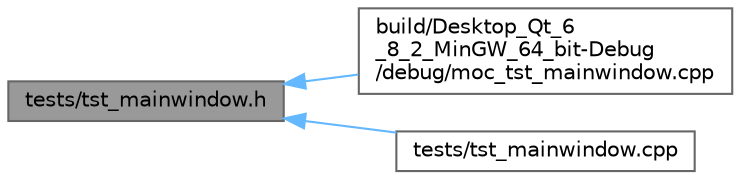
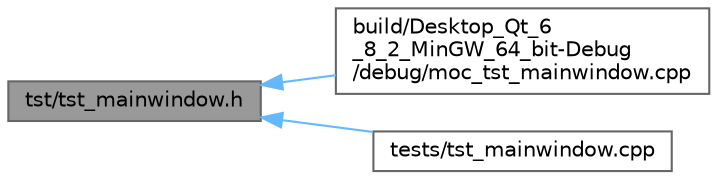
node "tests/tst_mainwindow.h": label "tests/tst_mainwindow.h" -> "tst/tst_mainwindow.h"
